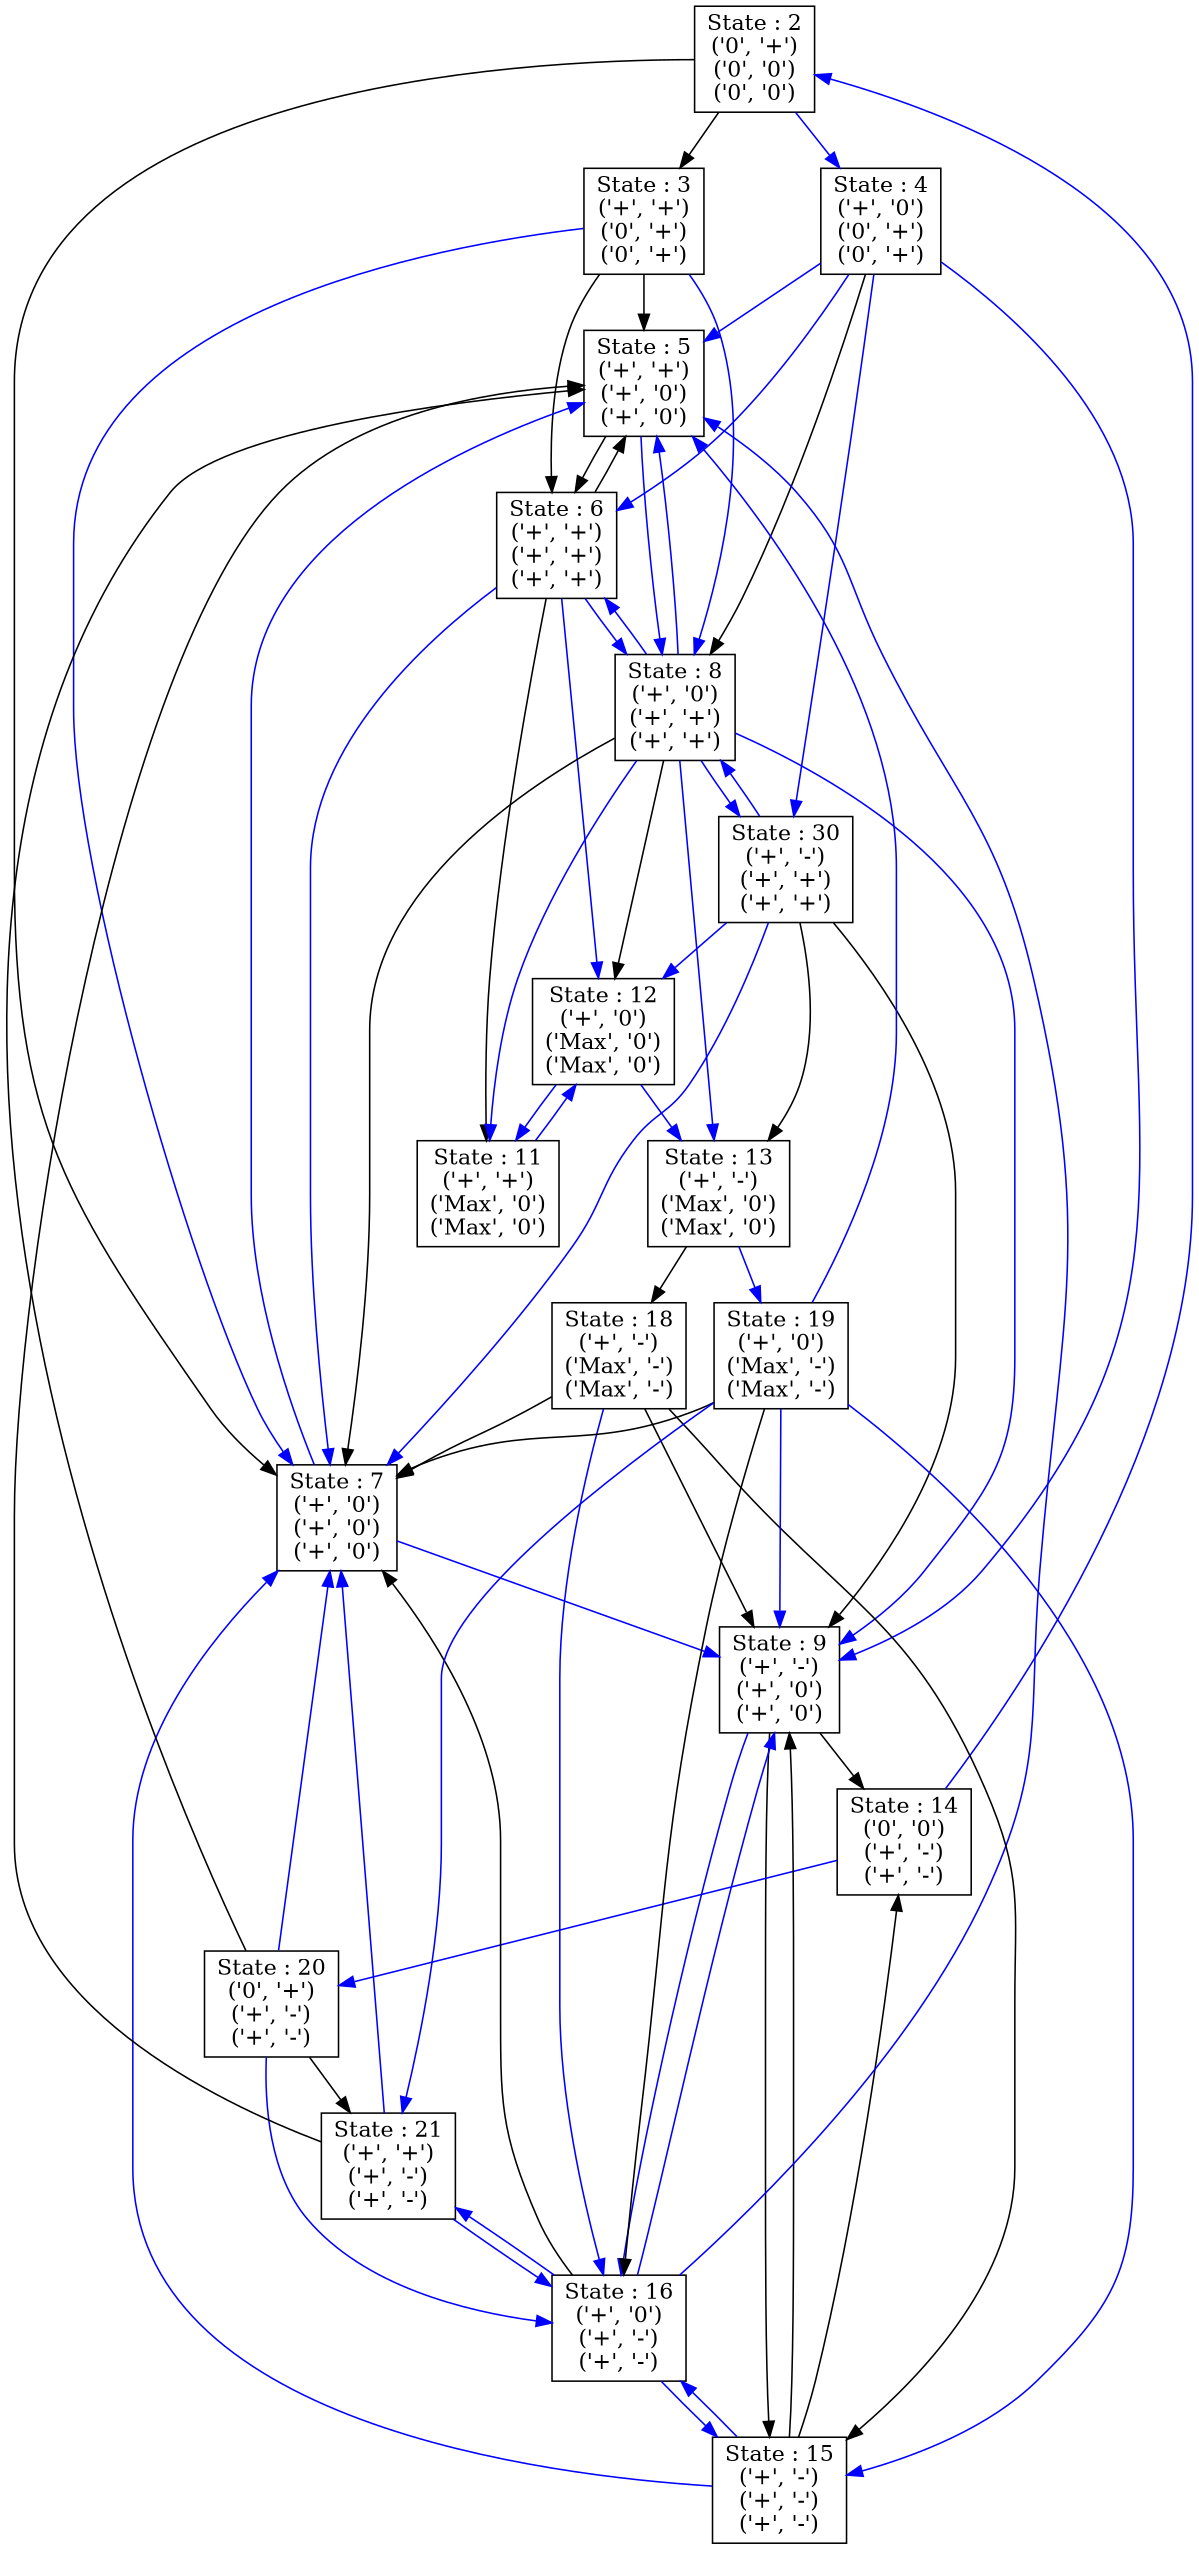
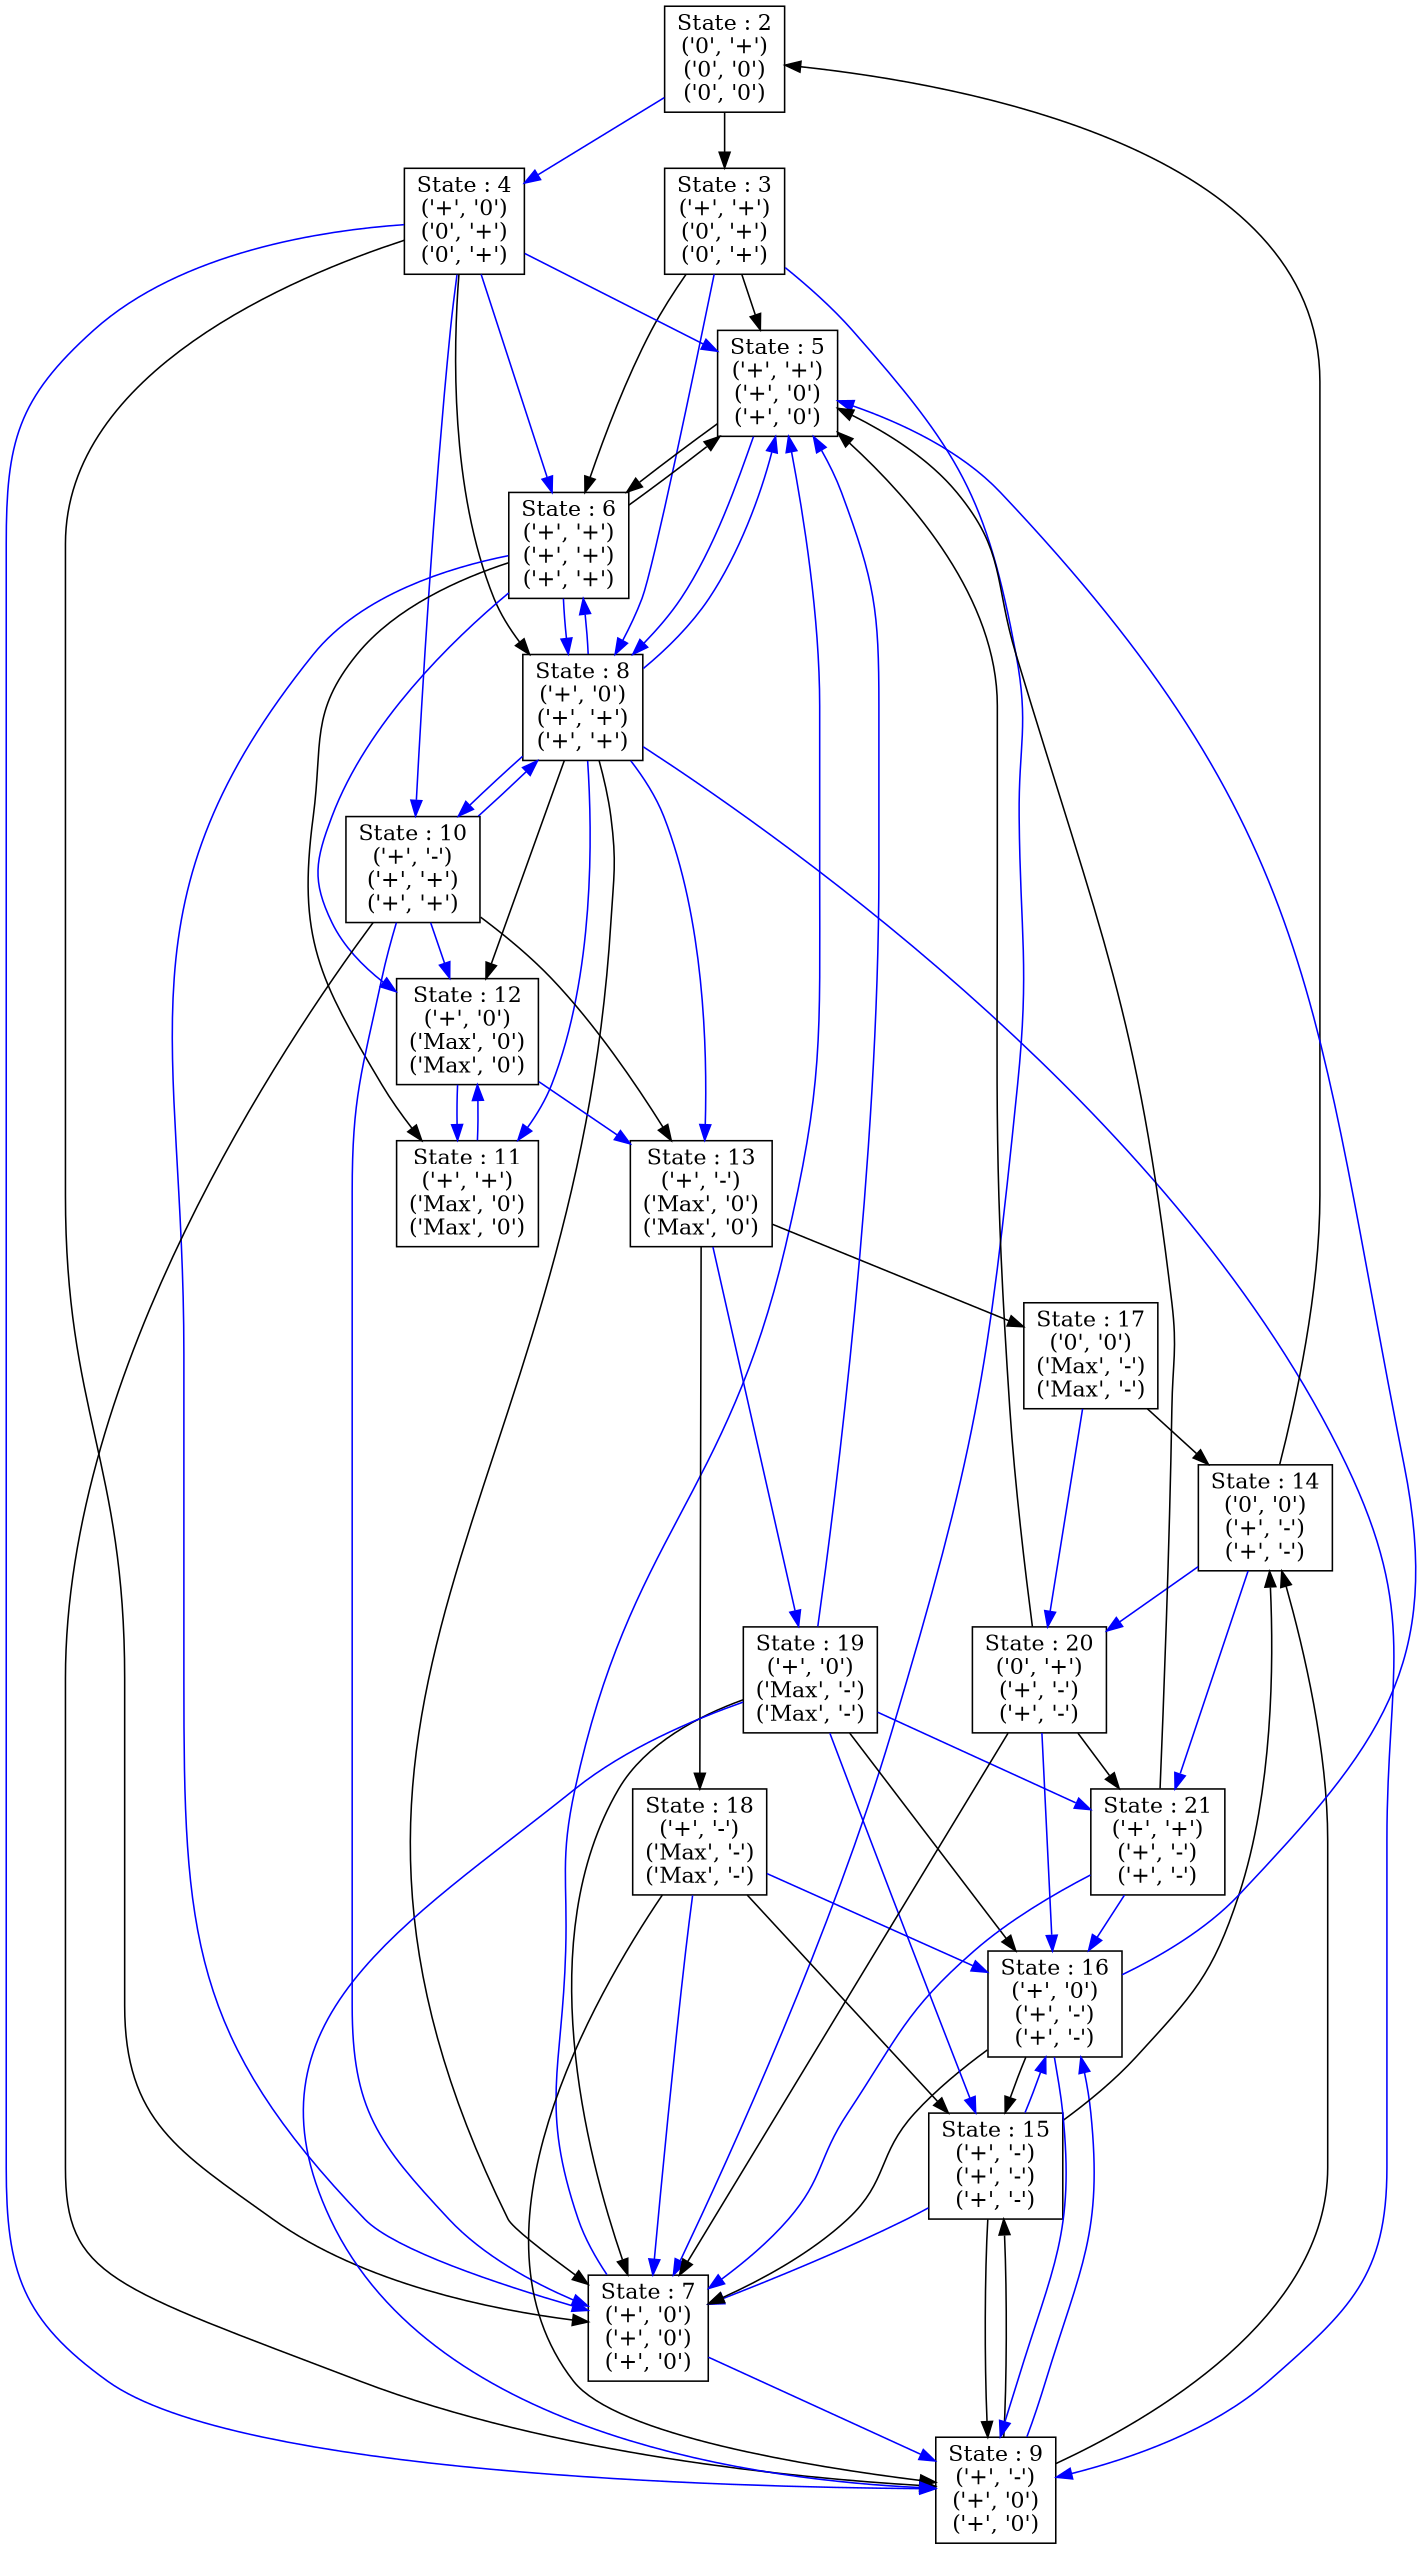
edge "State : 2 ('0', '+') ('0', '0') ('0', '0')" -> "State : 7 ('+', '0') ('+', '0') ('+', '0')": now "State : 4 ('+', '0') ('0', '+') ('0', '+')" -> "State : 7 ('+', '0') ('+', '0') ('+', '0')"
edge "State : 14 ('0', '0') ('+', '-') ('+', '-')" -> "State : 2 ('0', '+') ('0', '0') ('0', '0')": color blue -> black
node "State : 30 ('+', '-') ('+', '+') ('+', '+')": label "State : 30 ('+', '-') ('+', '+') ('+', '+')" -> "State : 10 ('+', '-') ('+', '+') ('+', '+')"
node "State : 17 ('0', '0') ('Max', '-') ('Max', '-')": added
edge "State : 18 ('+', '-') ('Max', '-') ('Max', '-')" -> "State : 7 ('+', '0') ('+', '0') ('+', '0')": color black -> blue
edge "State : 20 ('0', '+') ('+', '-') ('+', '-')" -> "State : 7 ('+', '0') ('+', '0') ('+', '0')": color blue -> black
edge "State : 16 ('+', '0') ('+', '-') ('+', '-')" -> "State : 21 ('+', '+') ('+', '-') ('+', '-')": now "State : 14 ('0', '0') ('+', '-') ('+', '-')" -> "State : 21 ('+', '+') ('+', '-') ('+', '-')"
edge "State : 16 ('+', '0') ('+', '-') ('+', '-')" -> "State : 15 ('+', '-') ('+', '-') ('+', '-')": color blue -> black
